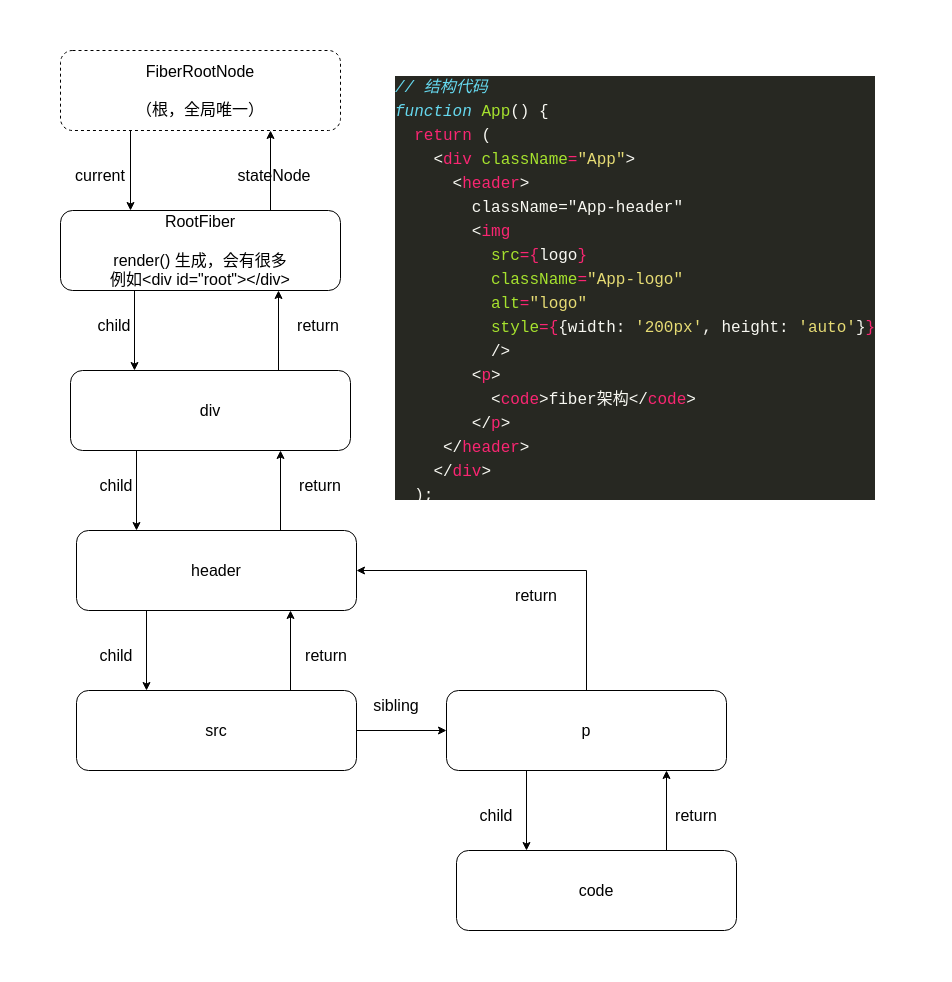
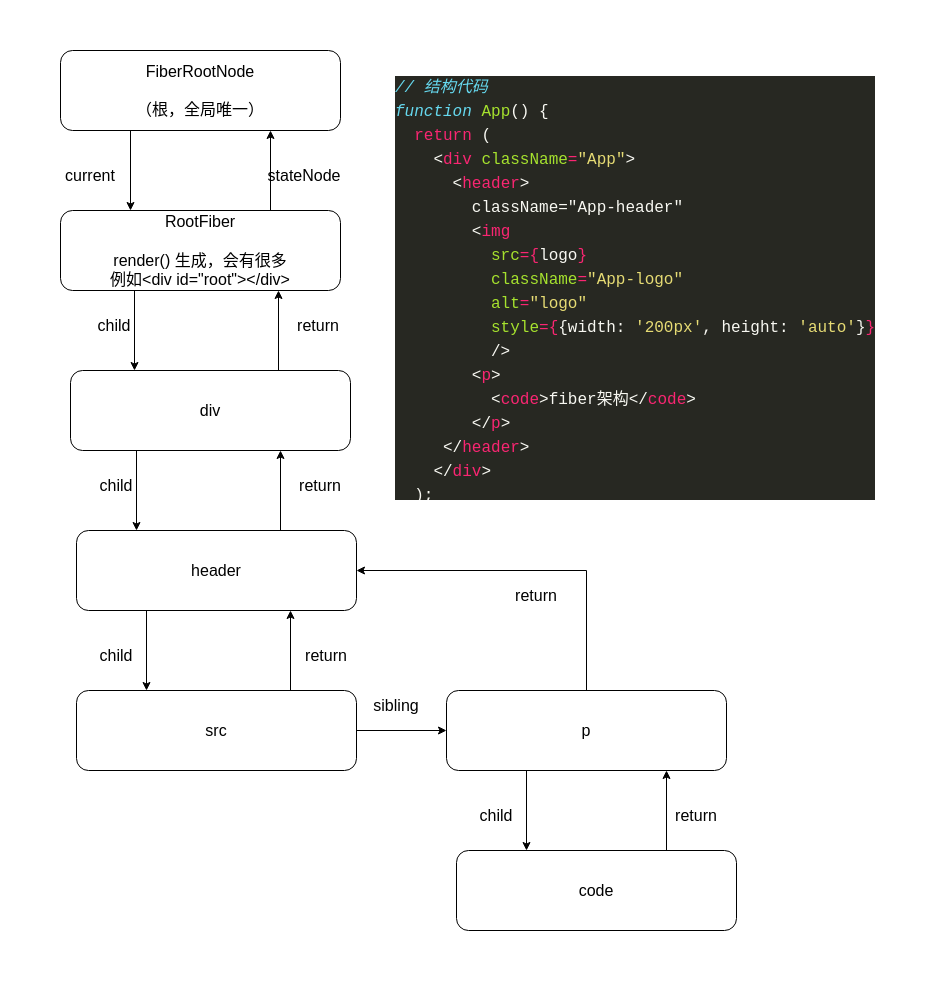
node "FiberRootNode（根，全局唯一）": style dashed -> solid
node "current": moved (101, 176) -> (91, 176)
node "stateNode": moved (275, 176) -> (305, 176)
